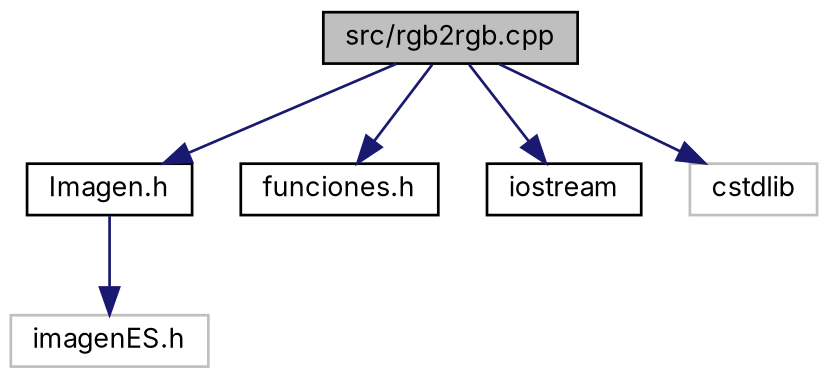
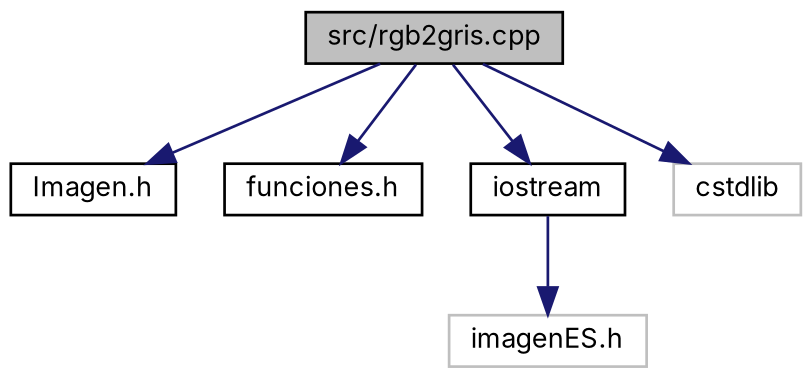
node "src/rgb2rgb.cpp": label "src/rgb2rgb.cpp" -> "src/rgb2gris.cpp"
edge "Imagen.h" -> "imagenES.h": now "iostream" -> "imagenES.h"
